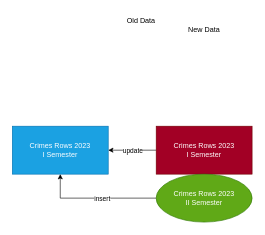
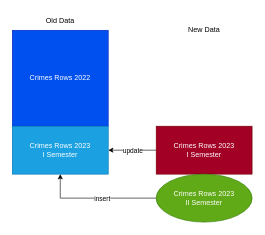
node "Old Data": moved (141, 21) -> (60, 21)
node "Crimes Rows 2022": added
